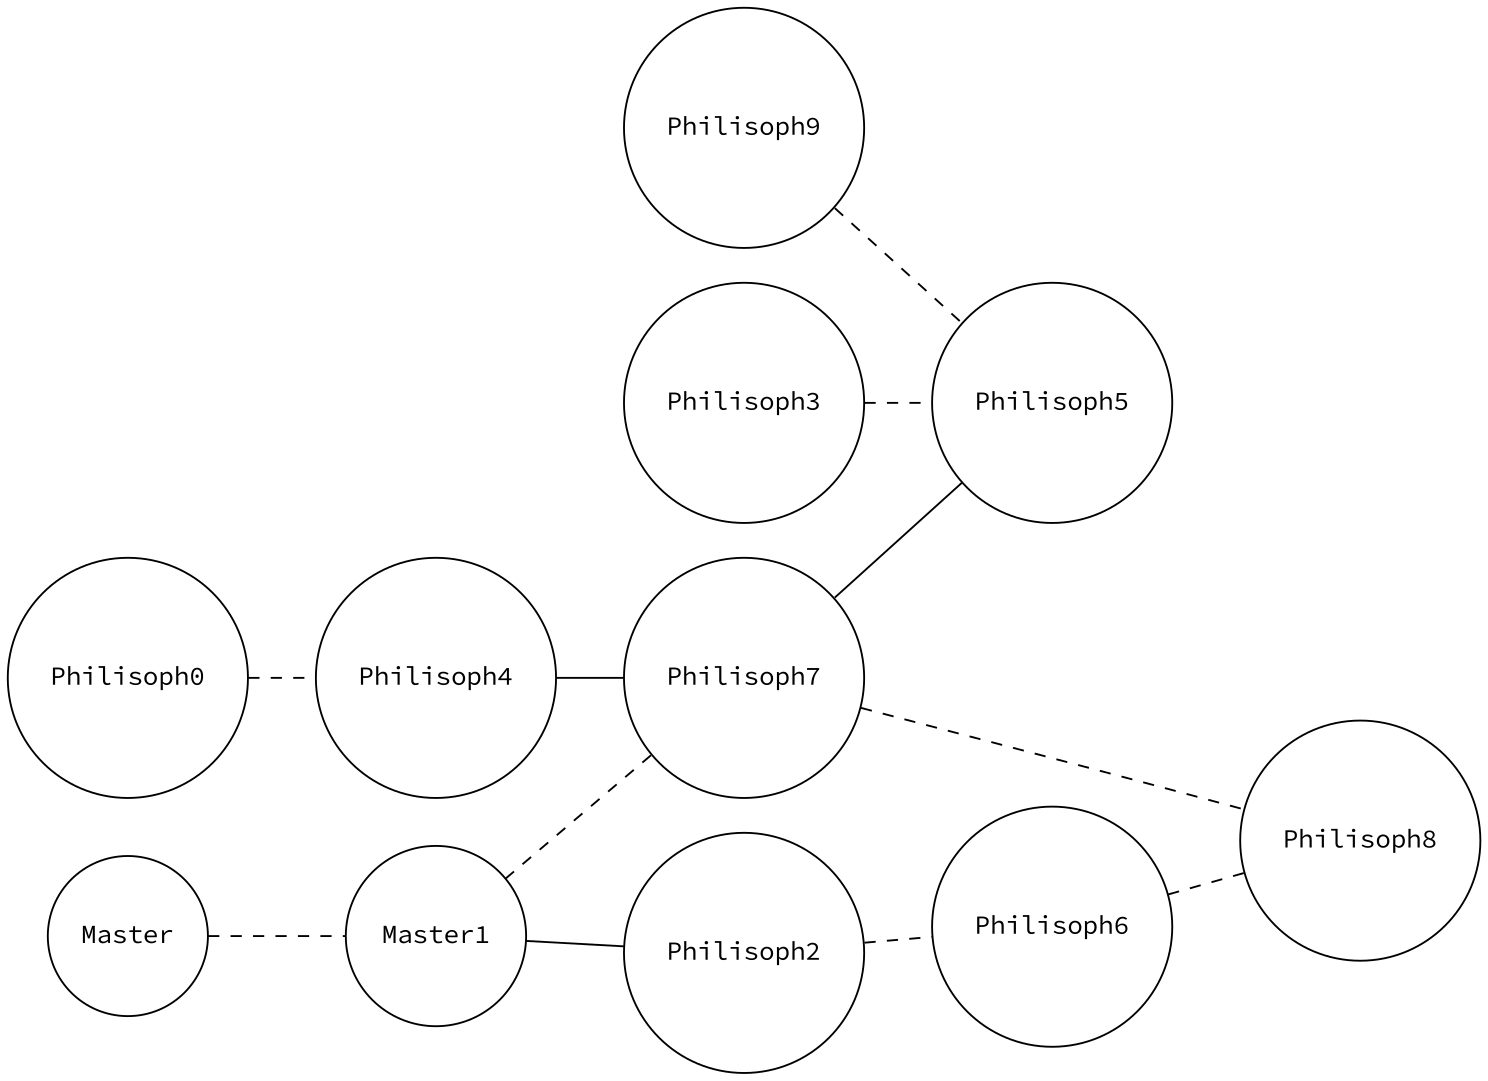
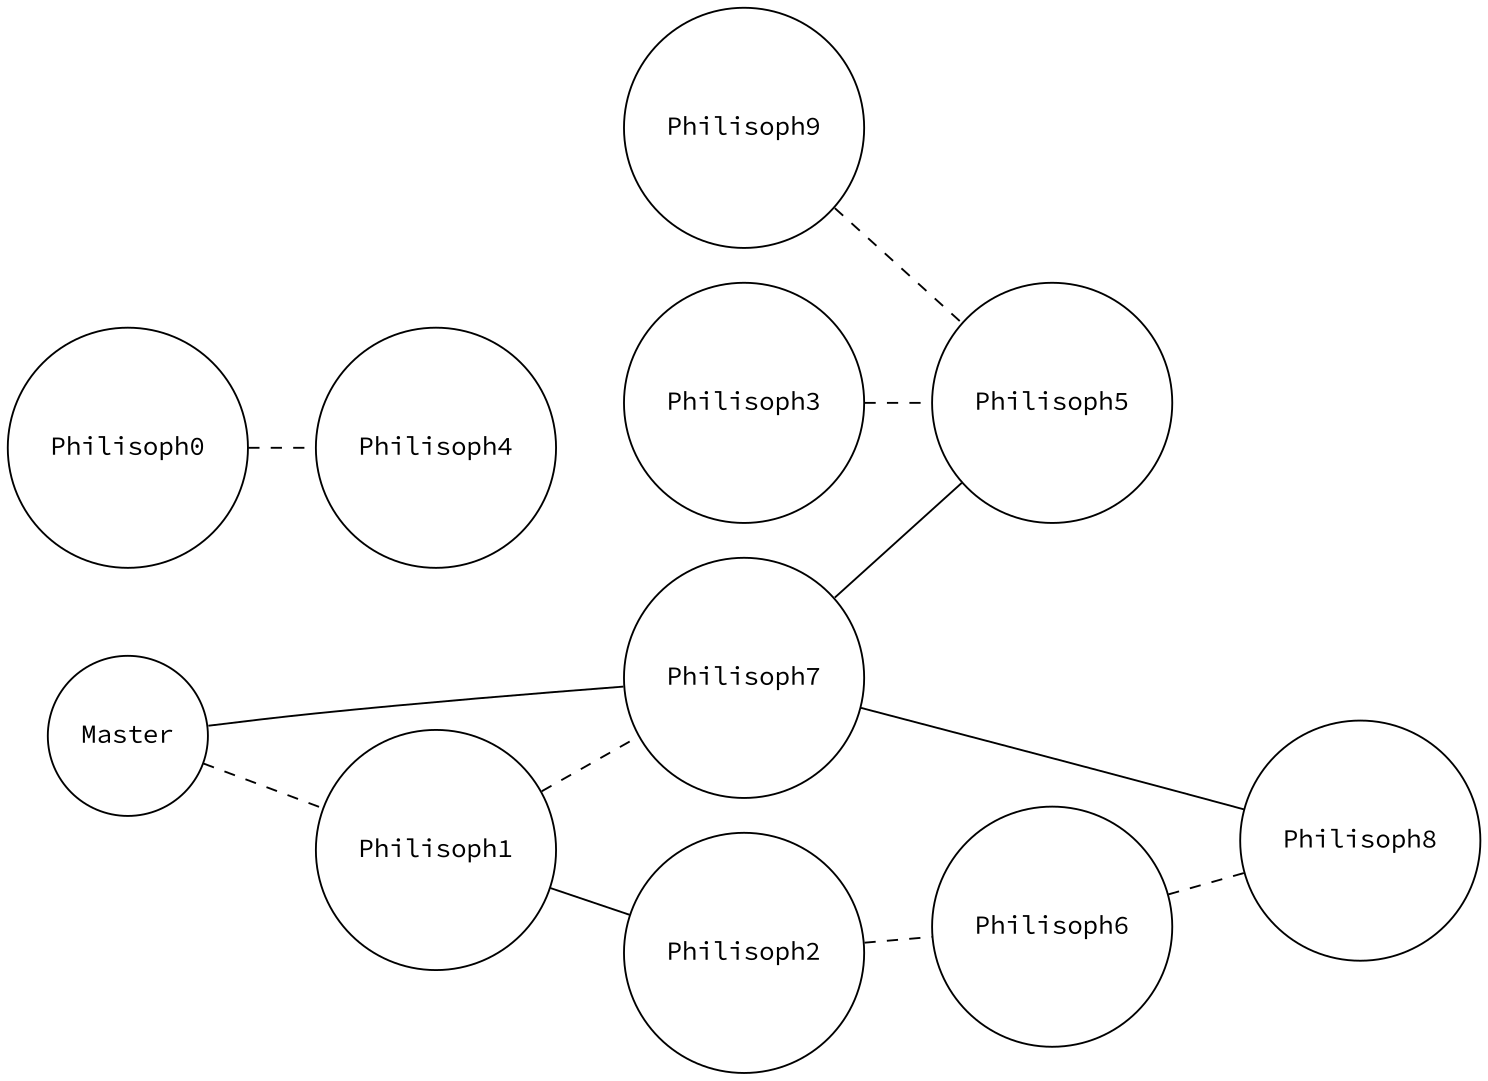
edge "Philisoph4" -- "Philisoph7": now "Master" -- "Philisoph7"
edge "Philisoph7" -- "Philisoph8": style dashed -> solid
node "Master1": label "Master1" -> "Philisoph1"
